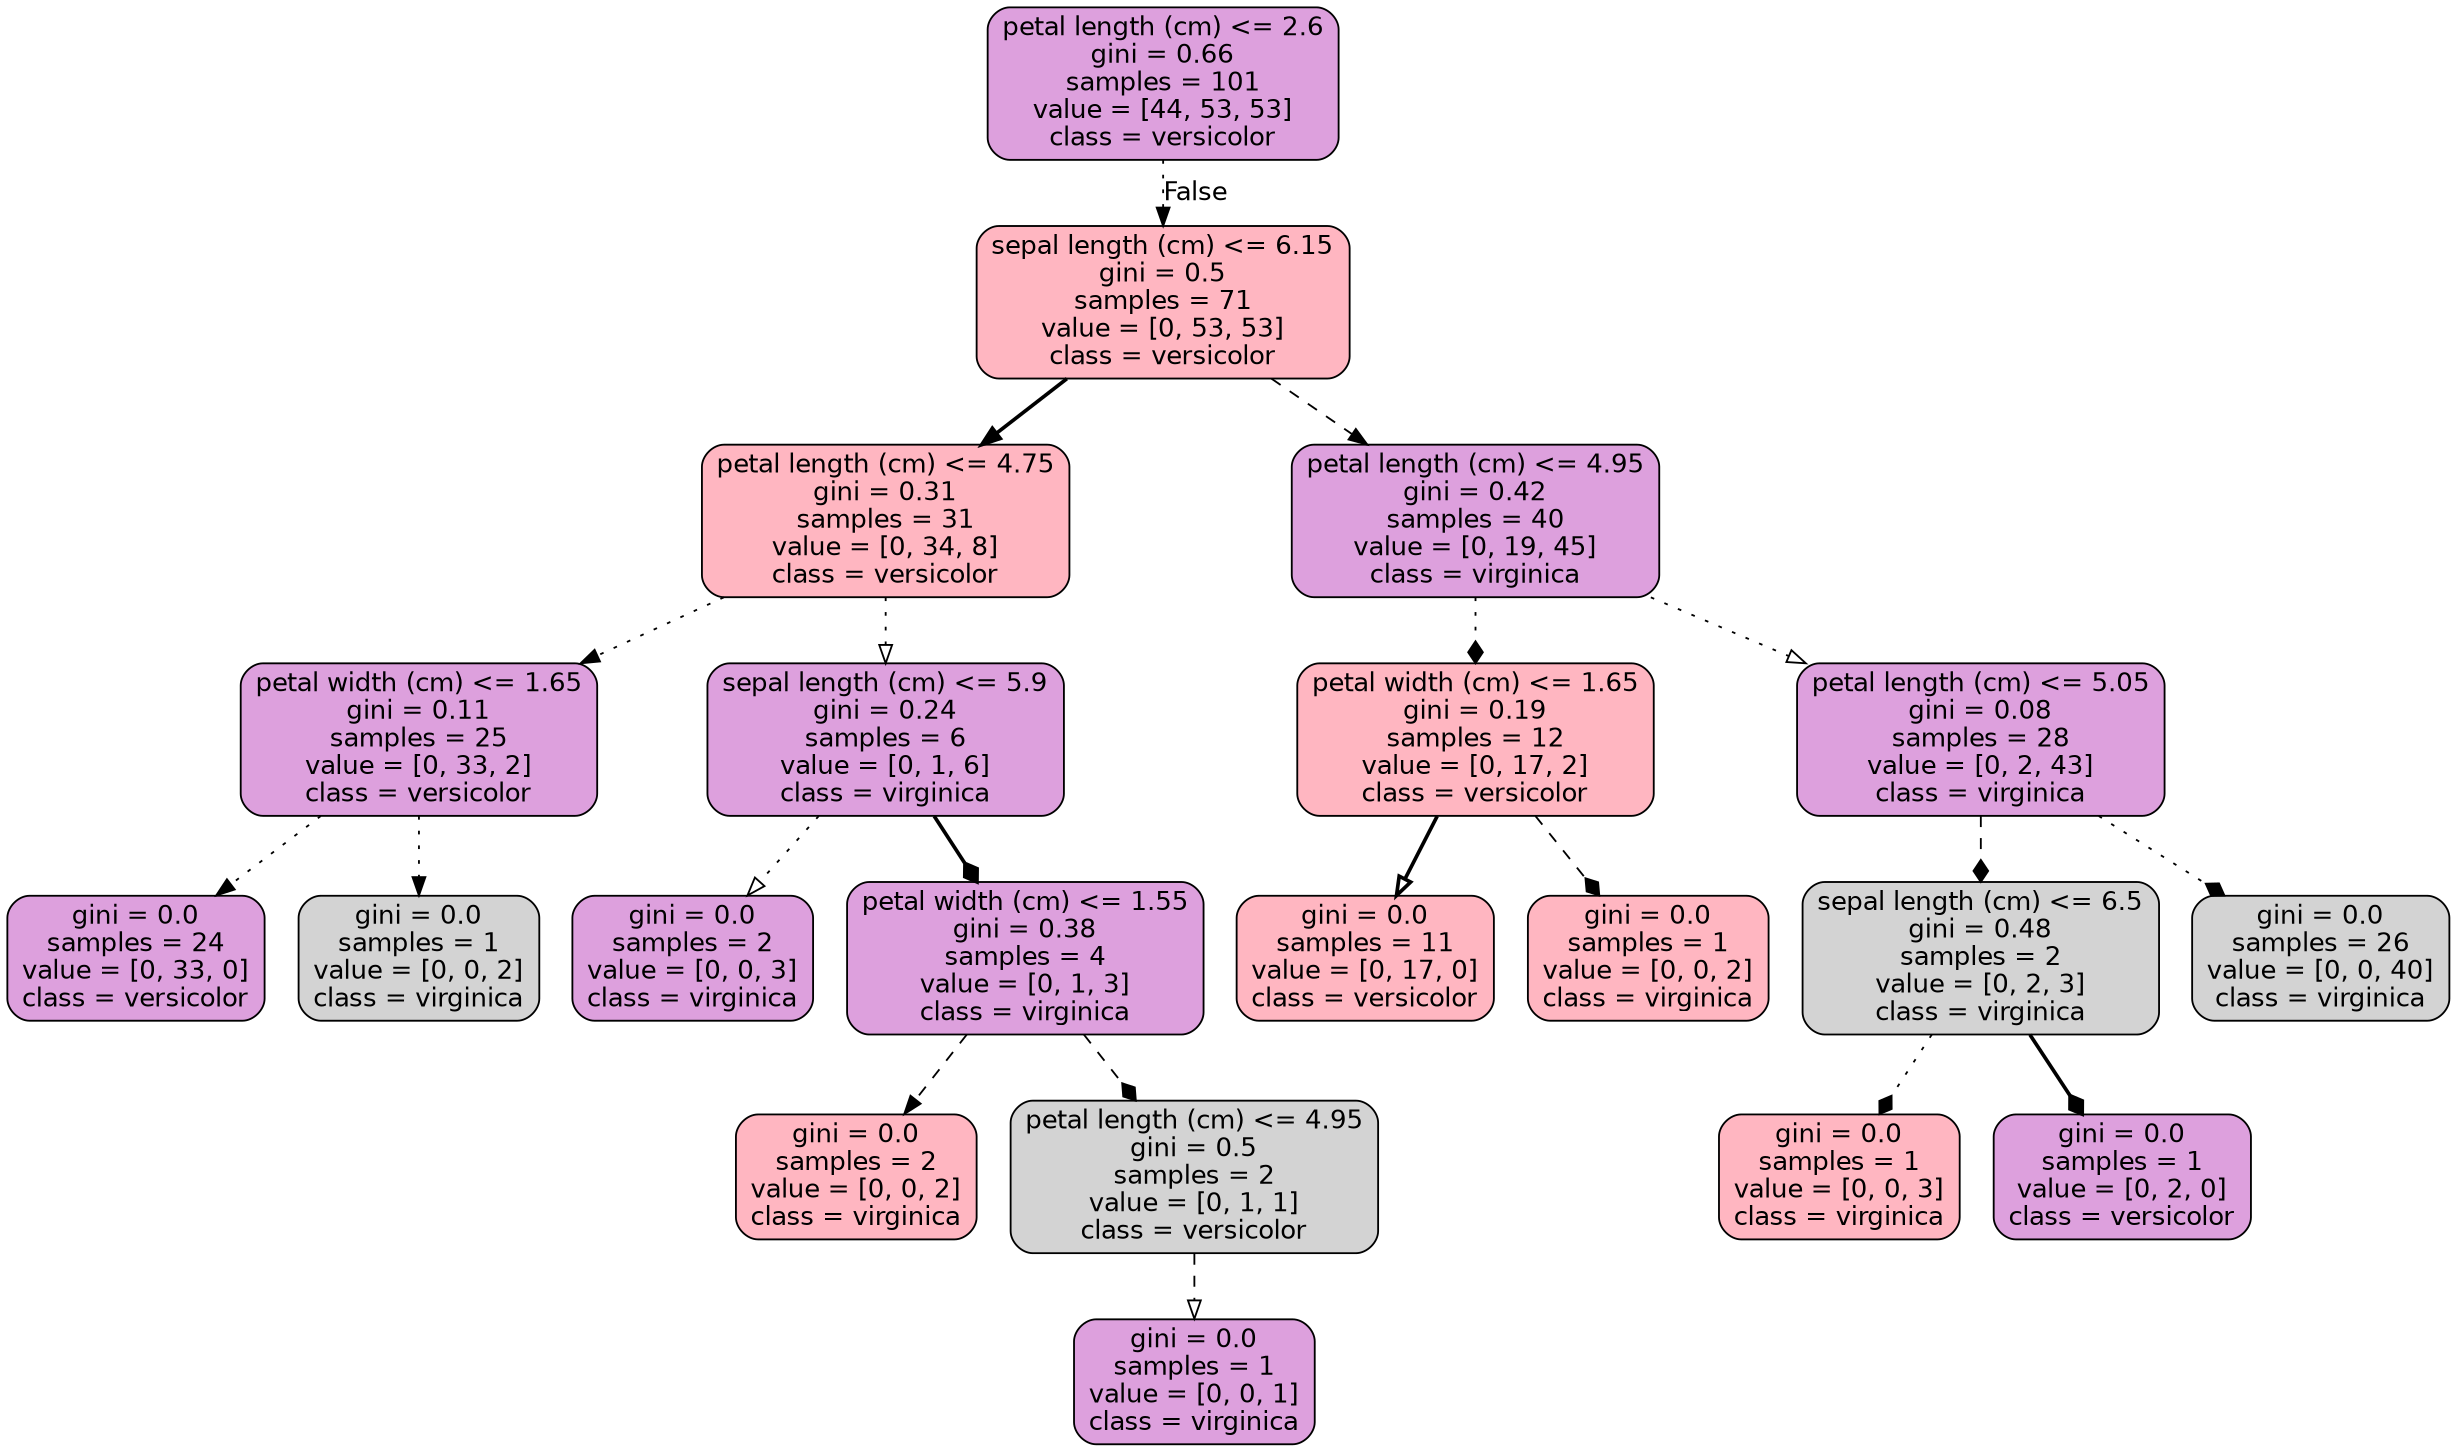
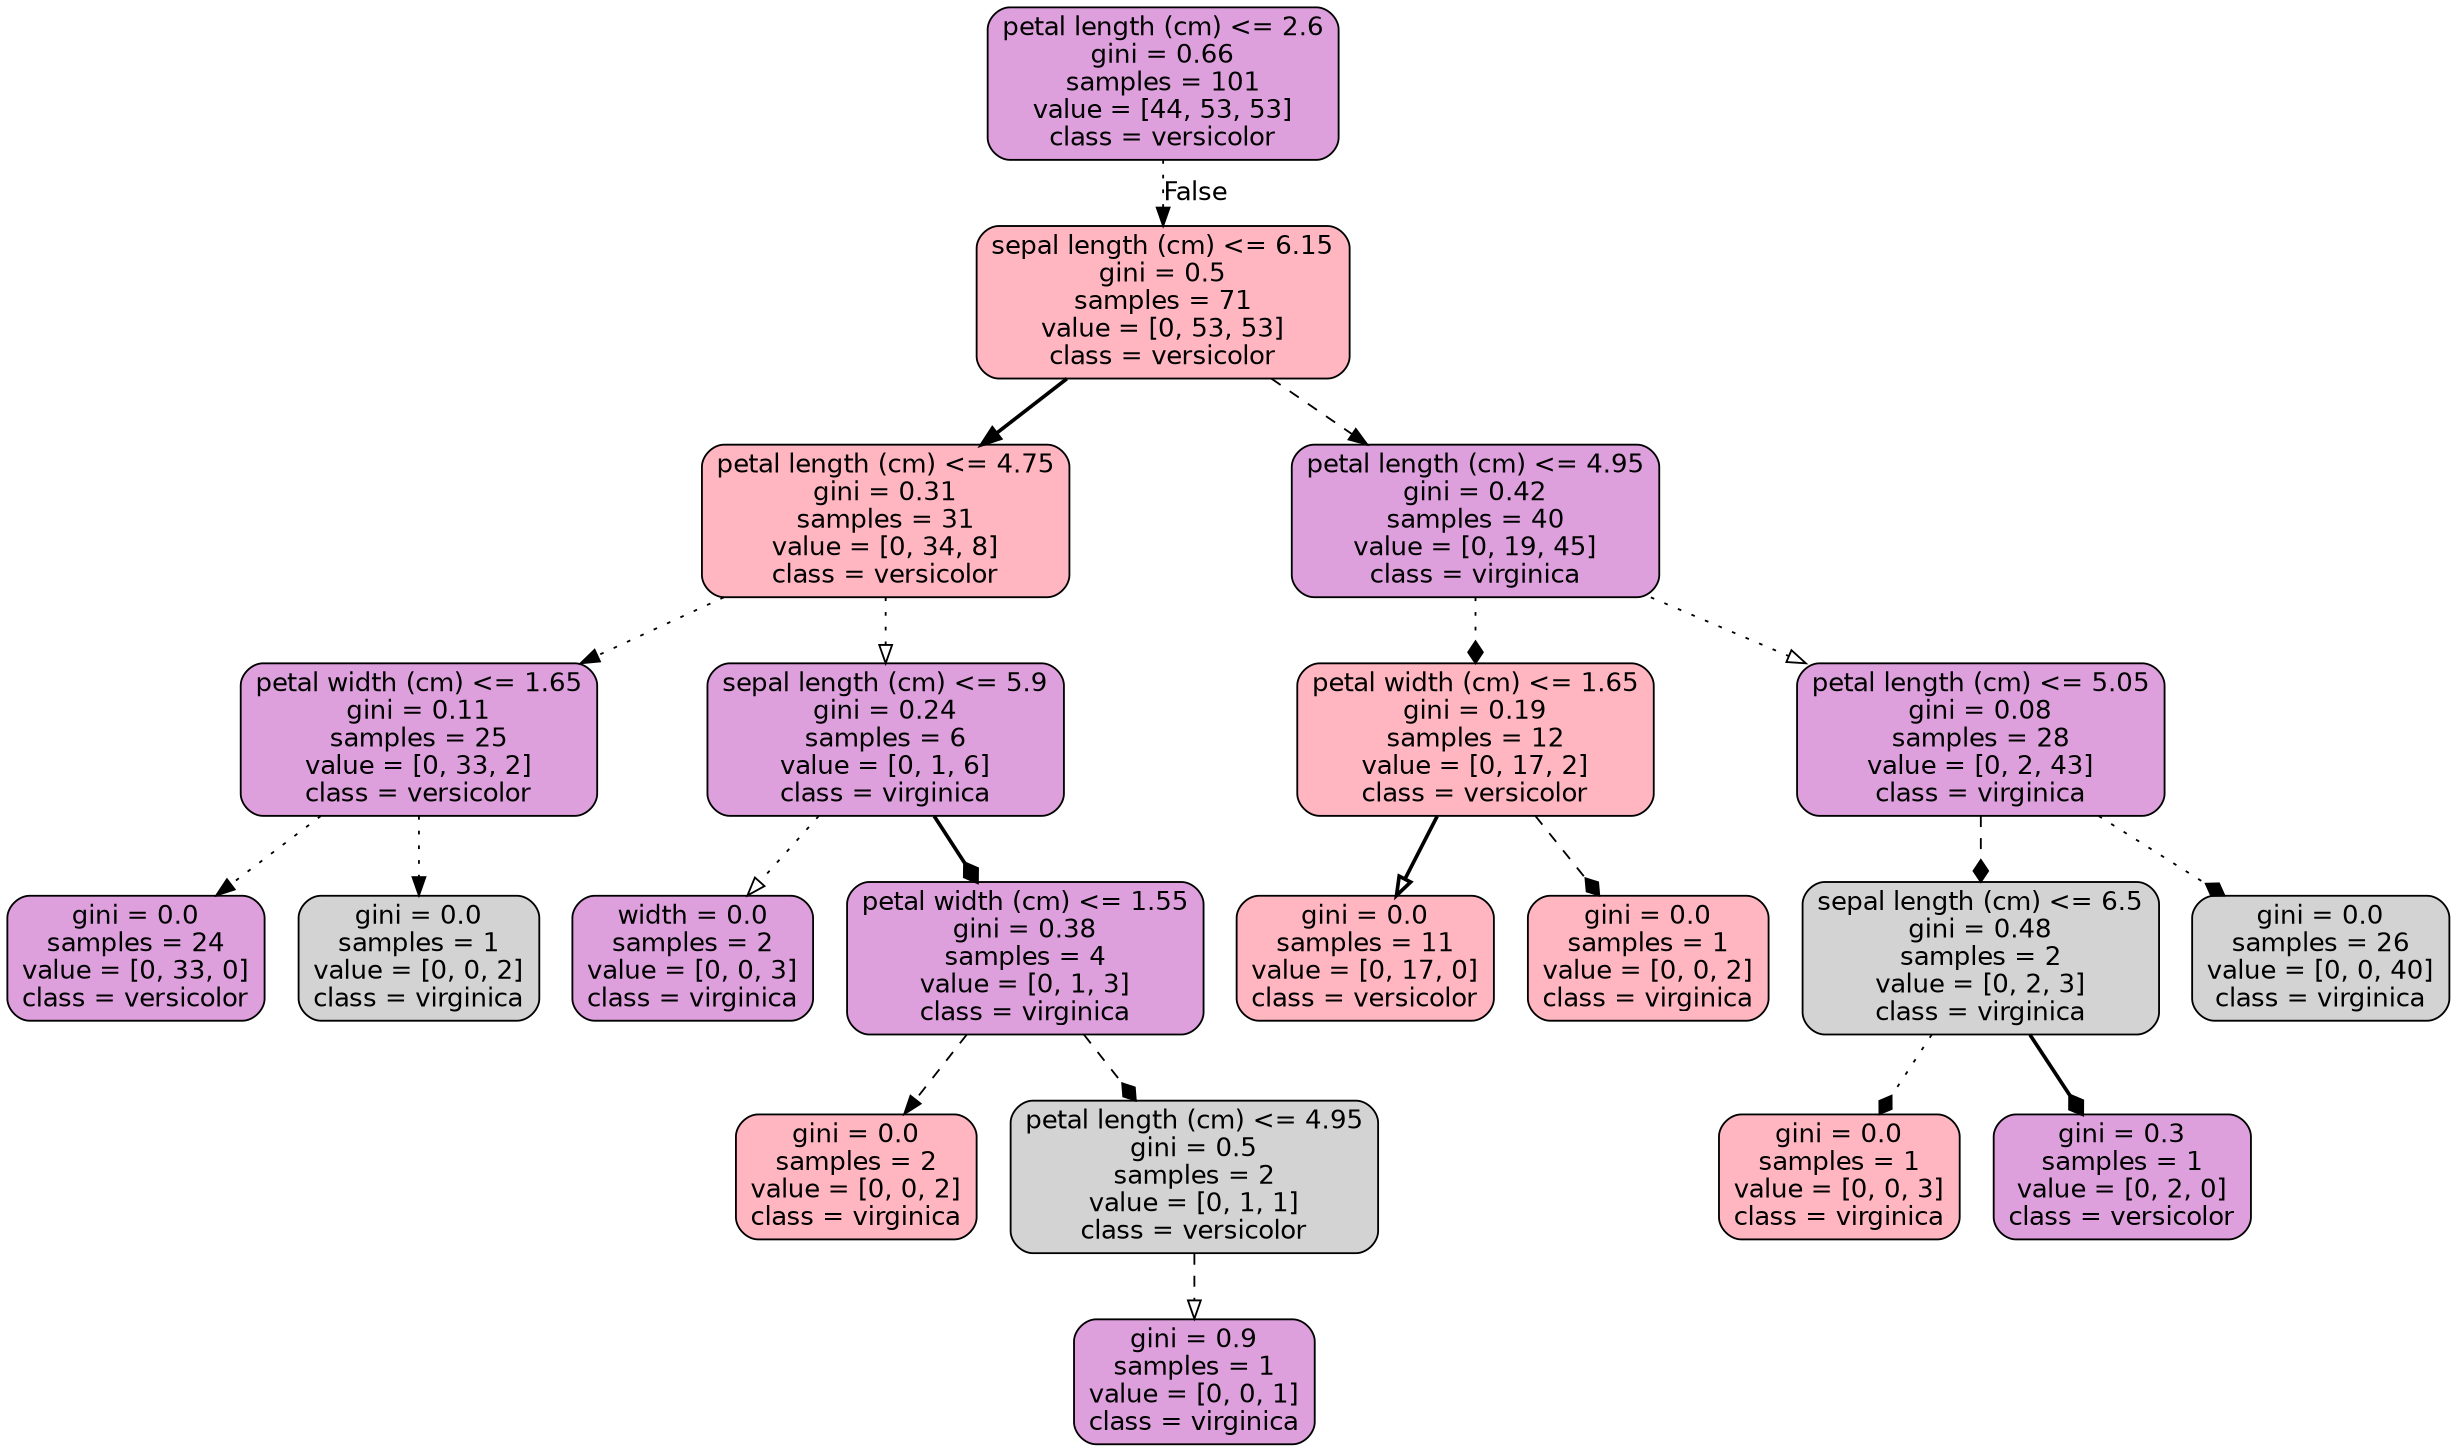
node "gini = 0.0 samples = 2 value = [0, 0, 3] class = virginica": label "gini = 0.0 samples = 2 value = [0, 0, 3] class = virginica" -> "width = 0.0 samples = 2 value = [0, 0, 3] class = virginica"
node "gini = 0.0 samples = 1 value = [0, 2, 0] class = versicolor": label "gini = 0.0 samples = 1 value = [0, 2, 0] class = versicolor" -> "gini = 0.3 samples = 1 value = [0, 2, 0] class = versicolor"
node "gini = 0.0 samples = 1 value = [0, 0, 1] class = virginica": label "gini = 0.0 samples = 1 value = [0, 0, 1] class = virginica" -> "gini = 0.9 samples = 1 value = [0, 0, 1] class = virginica"
